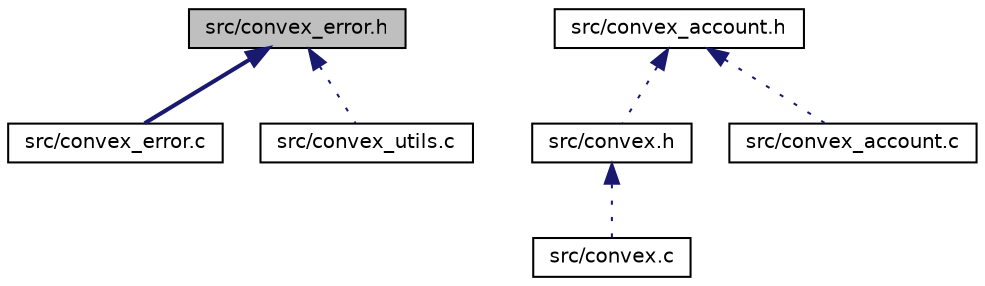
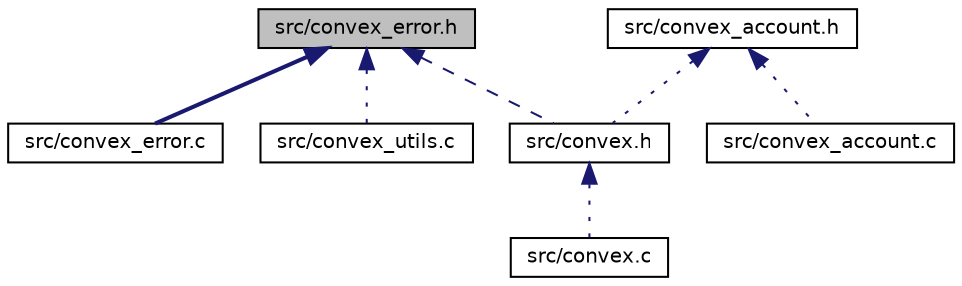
edge "src/convex.h" -> "src/convex_error.h": added
